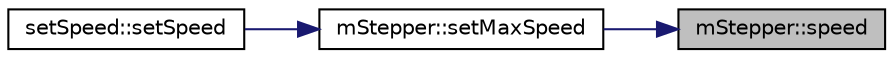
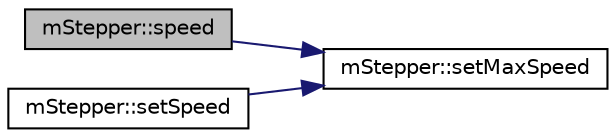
node "setSpeed::setSpeed": label "setSpeed::setSpeed" -> "mStepper::setSpeed"
edge "mStepper::setMaxSpeed" -> "mStepper::speed": reversed
